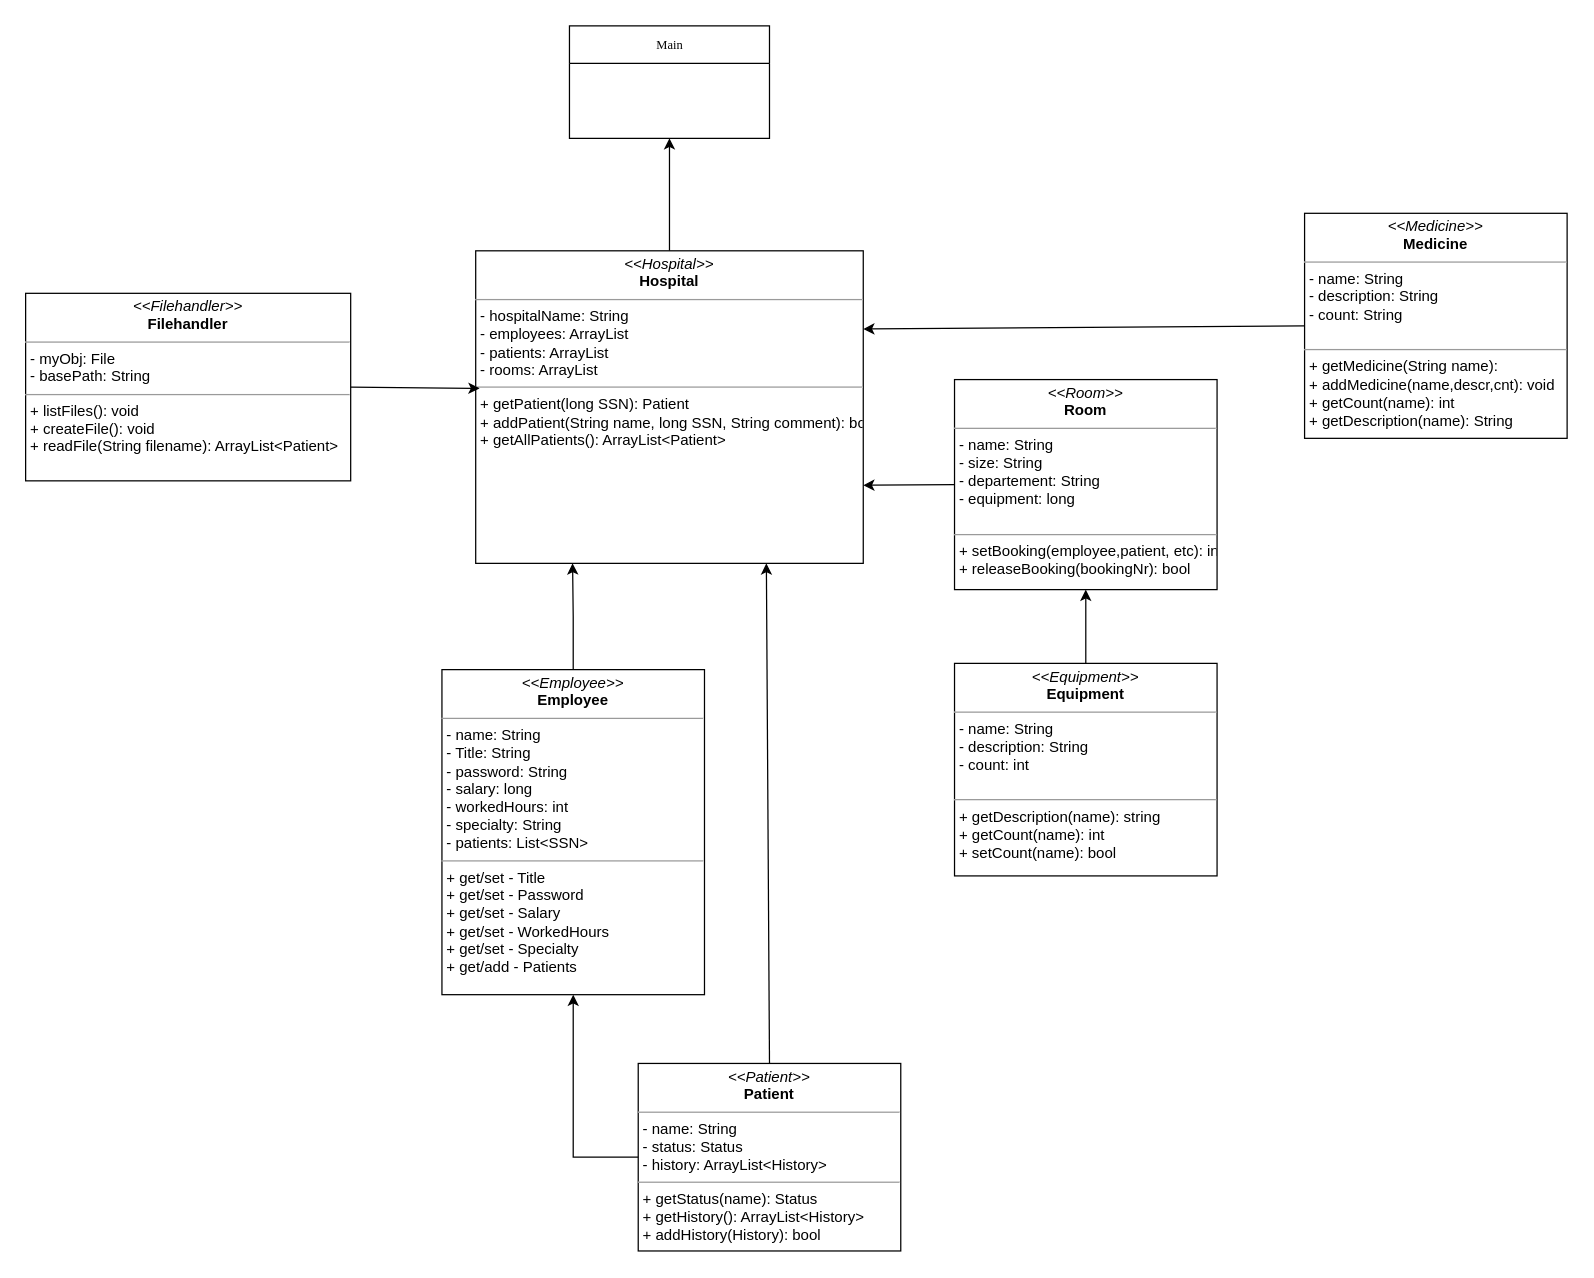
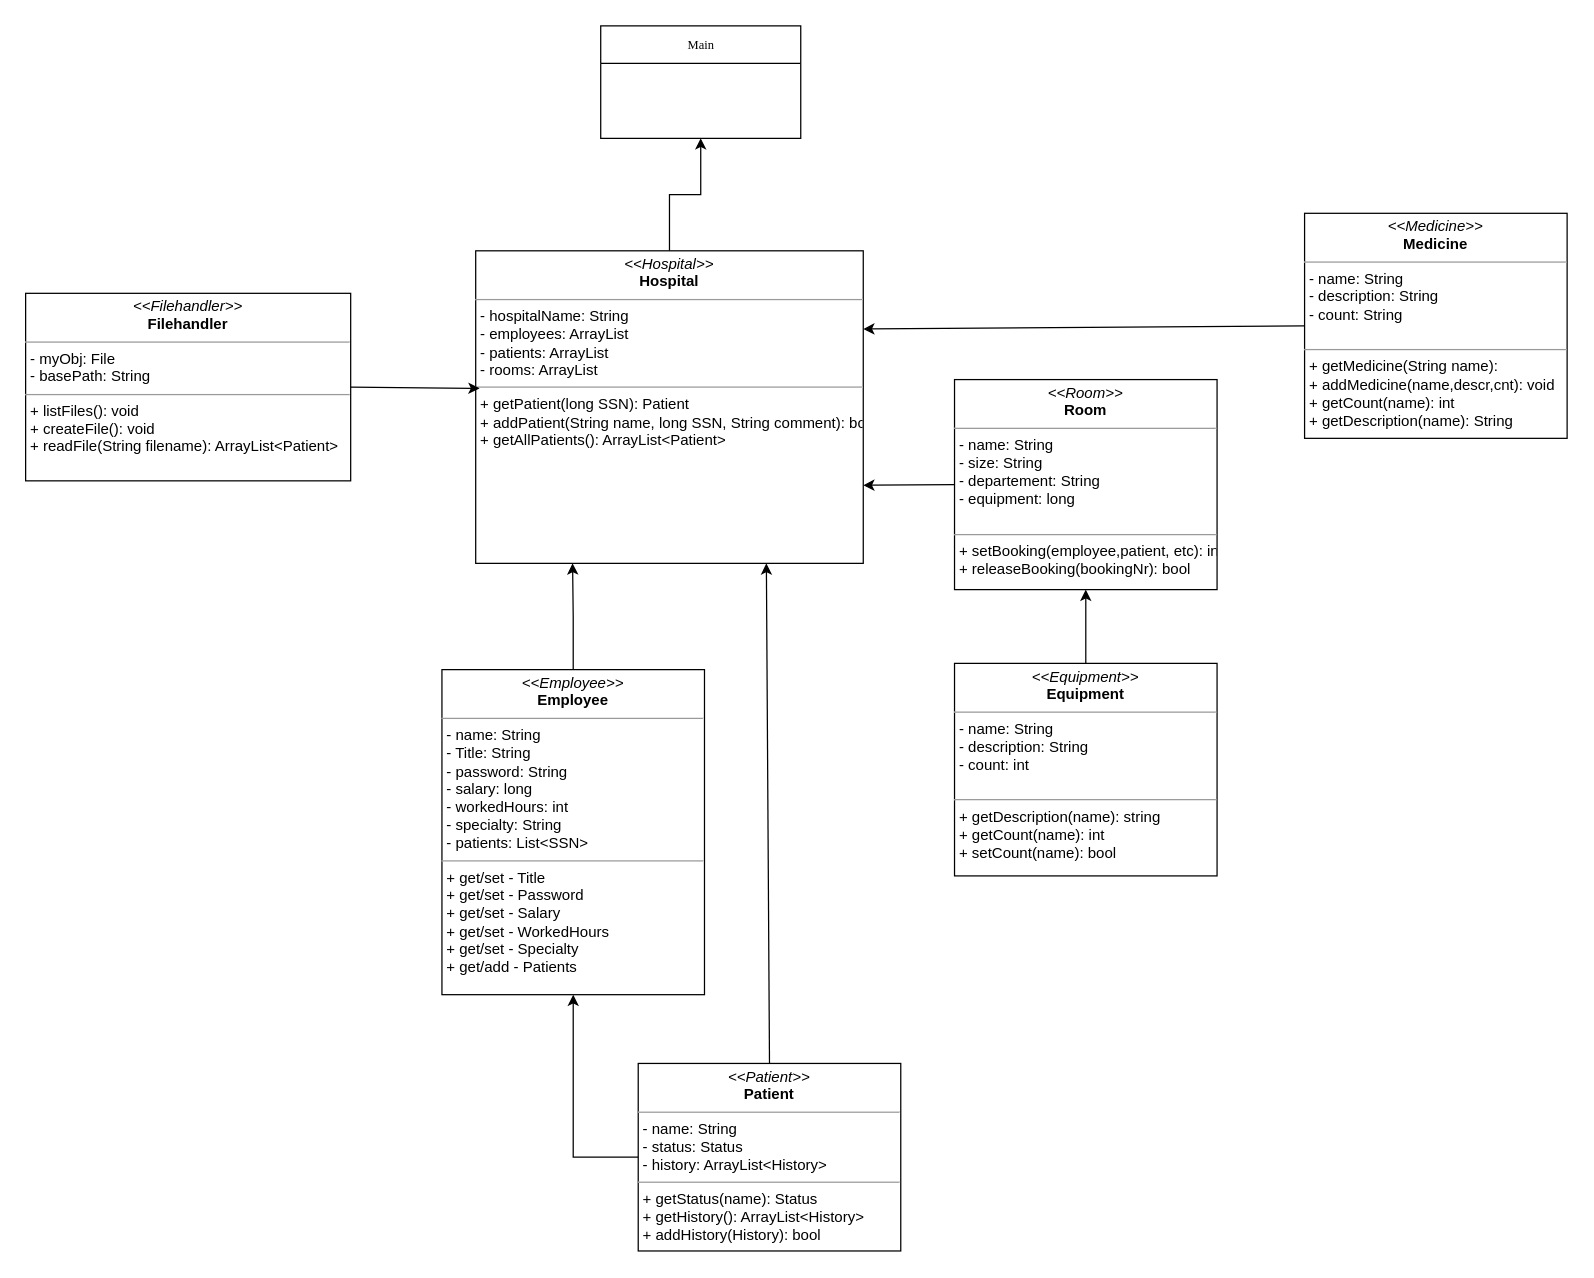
node "Main": moved (669, 82) -> (701, 82)
